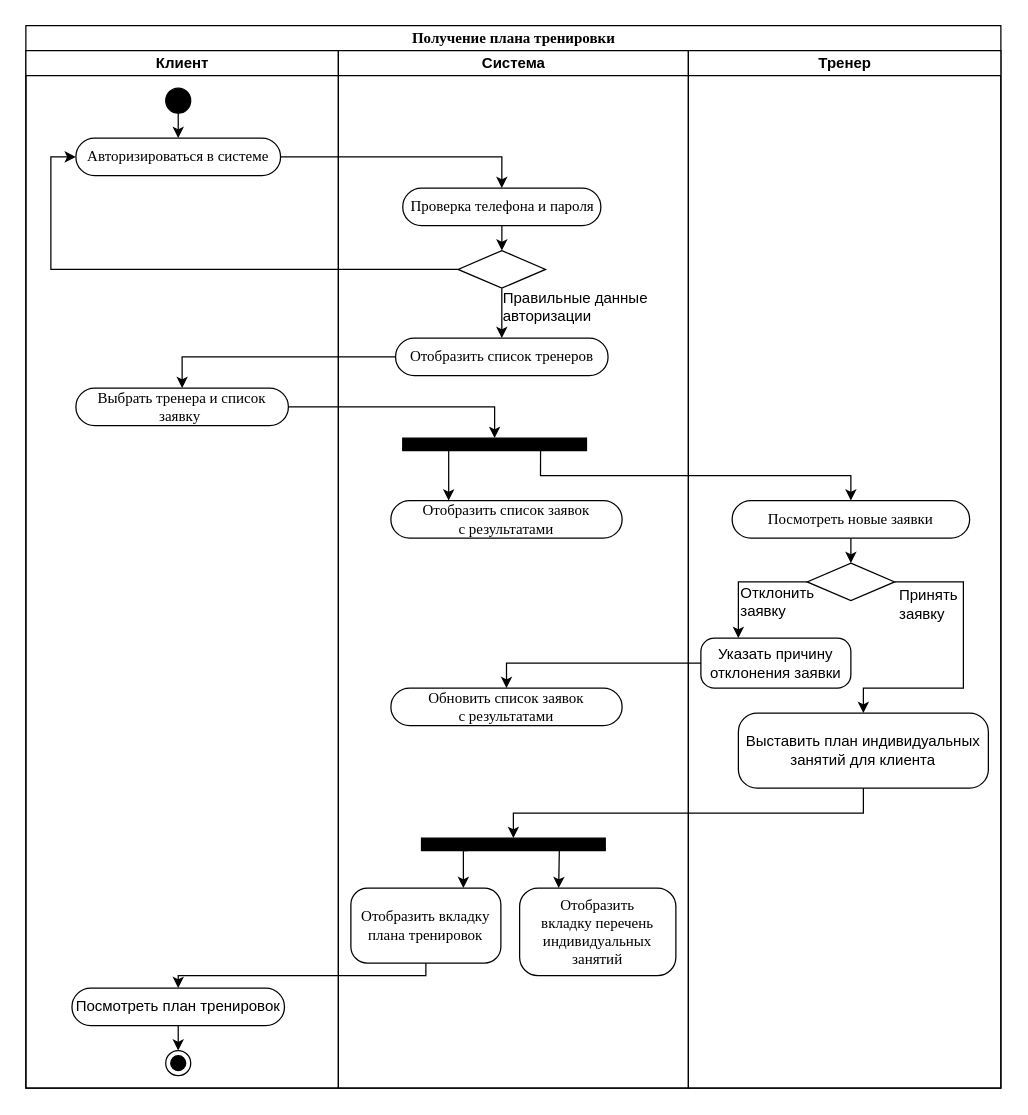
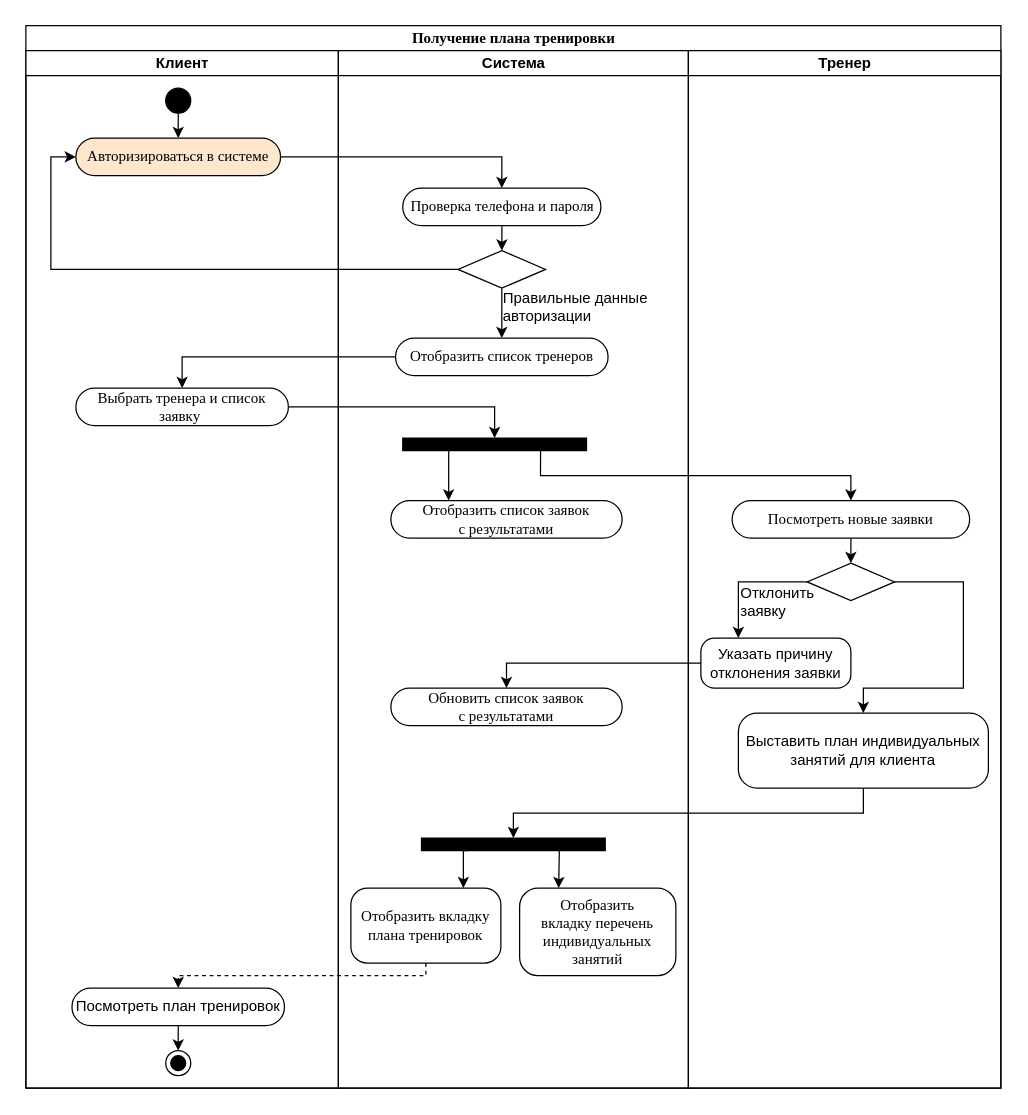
node "Авторизироваться в системе": fillcolor #ffffff -> #ffe6cc
node "Принять заявку": removed
edge "Отобразить вкладку плана тренировок" -> "Посмотреть план тренировок": style solid -> dashed
